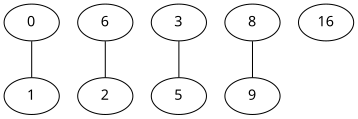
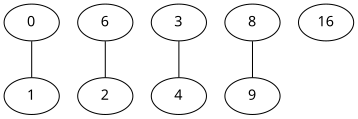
node "5": label "5" -> "4"
